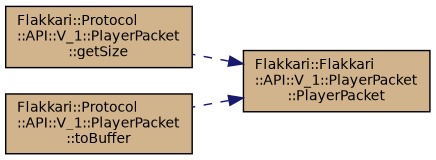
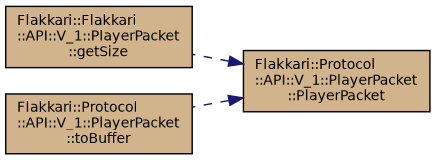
node "Flakkari::Protocol ::API::V_1::PlayerPacket ::getSize": label "Flakkari::Protocol ::API::V_1::PlayerPacket ::getSize" -> "Flakkari::Flakkari ::API::V_1::PlayerPacket ::getSize"
node "Flakkari::Flakkari ::API::V_1::PlayerPacket ::PlayerPacket": label "Flakkari::Flakkari ::API::V_1::PlayerPacket ::PlayerPacket" -> "Flakkari::Protocol ::API::V_1::PlayerPacket ::PlayerPacket"
